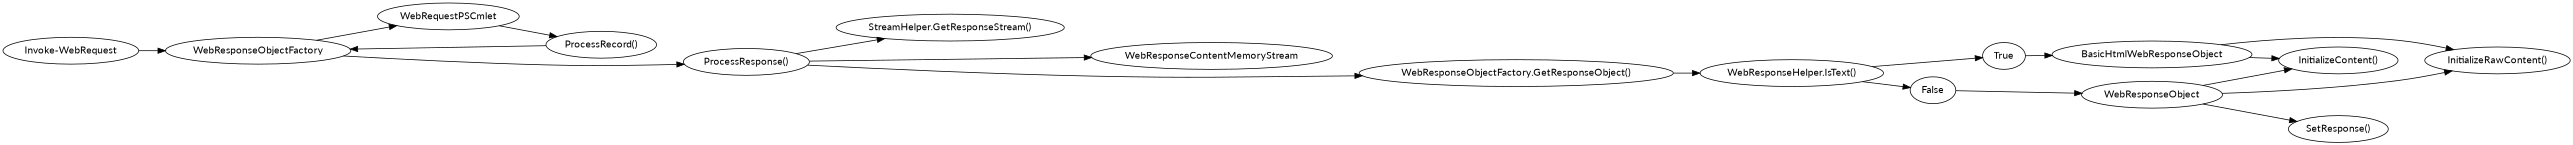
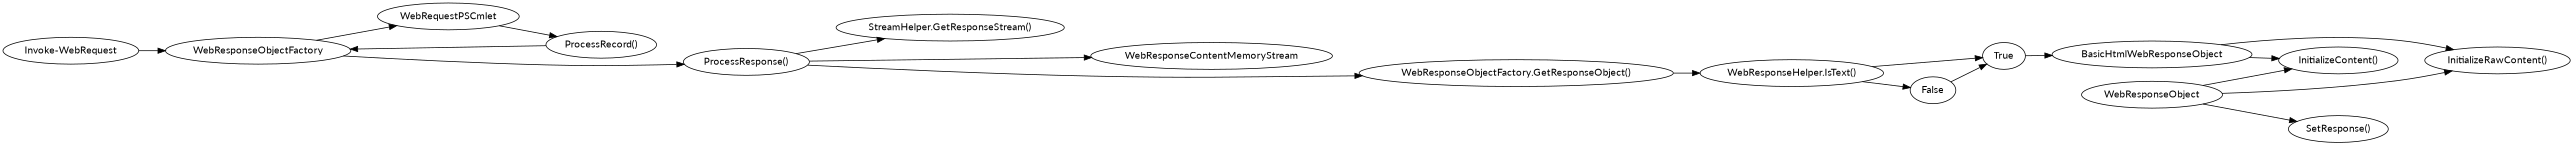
edge "False" -> "WebResponseObject": now "False" -> "True"
